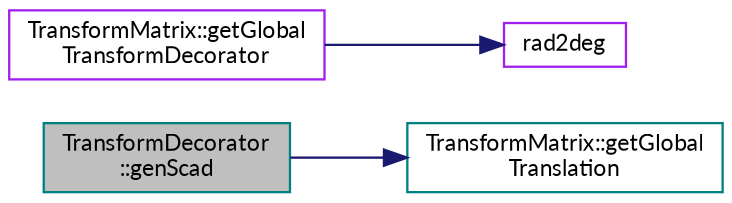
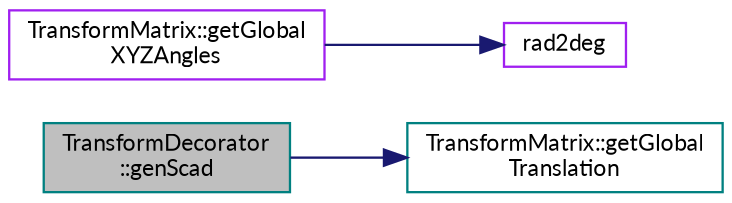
node "TransformMatrix::getGlobal TransformDecorator": label "TransformMatrix::getGlobal TransformDecorator" -> "TransformMatrix::getGlobal XYZAngles"
